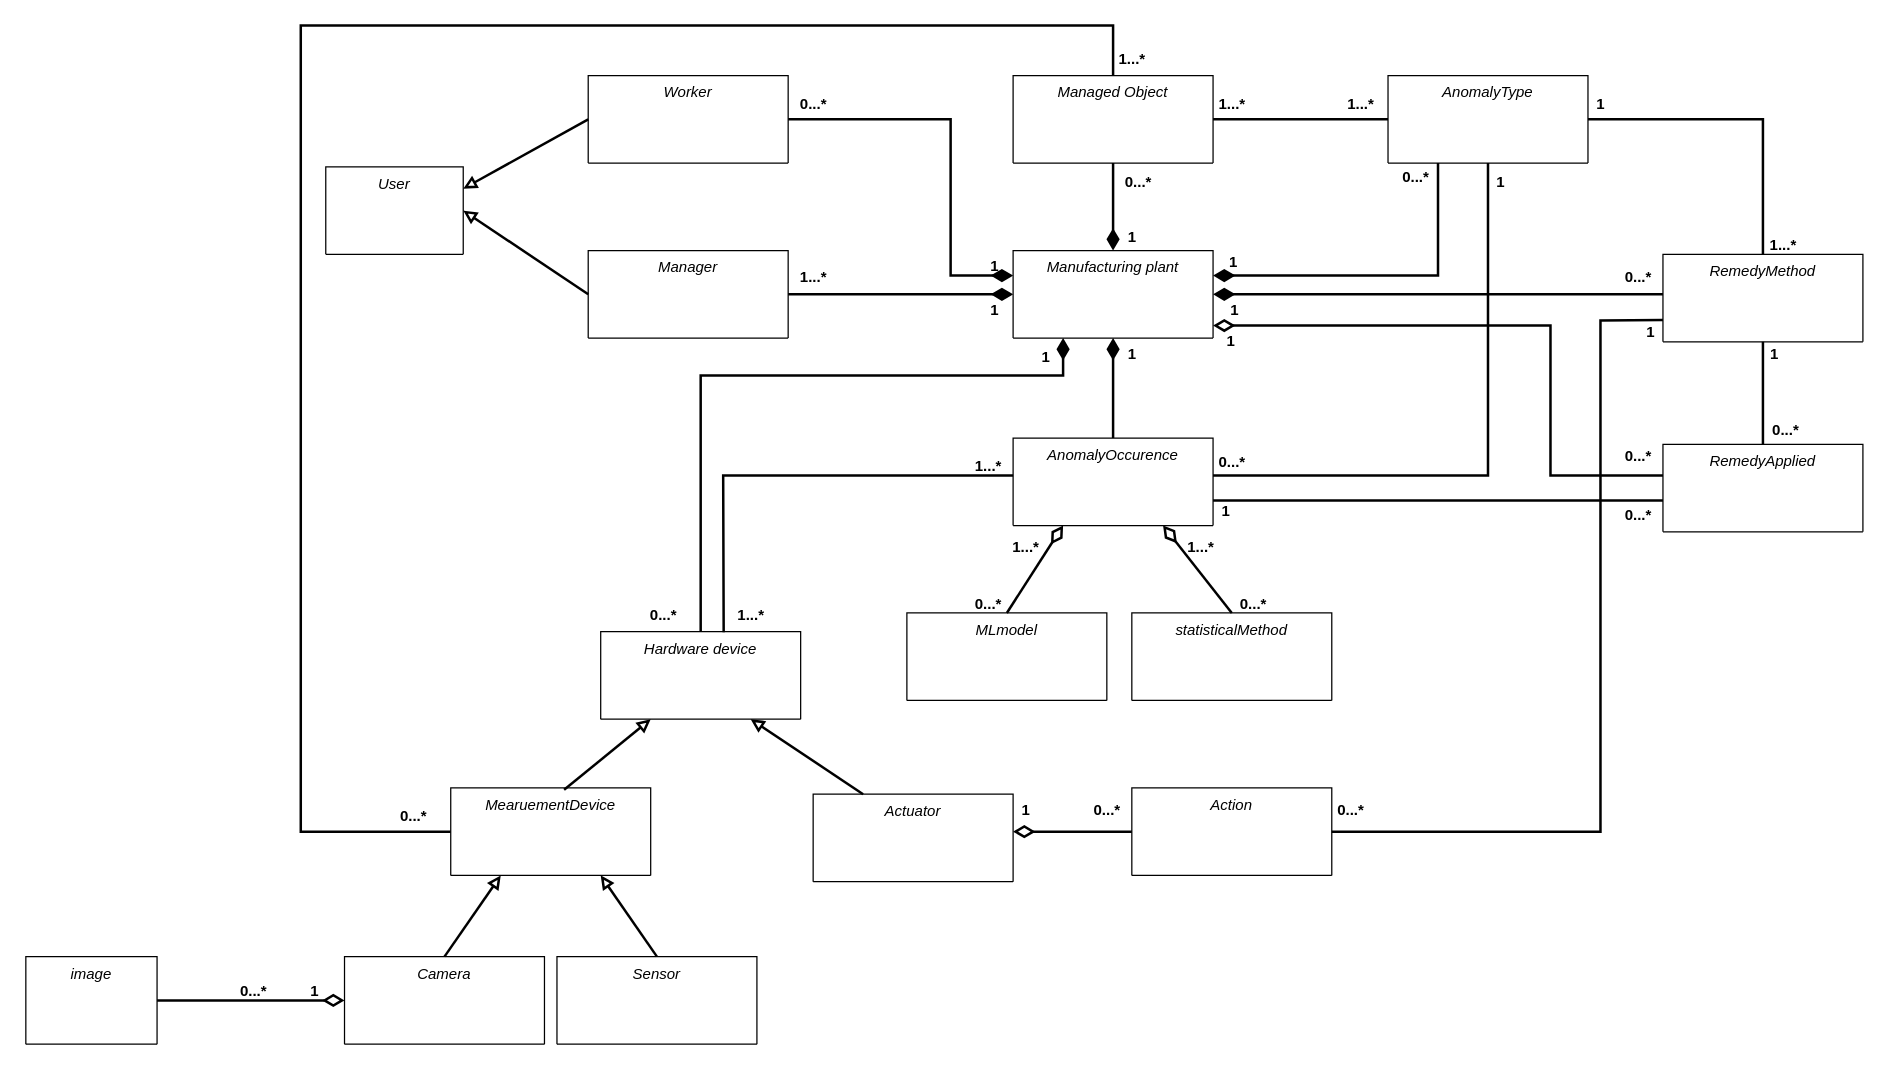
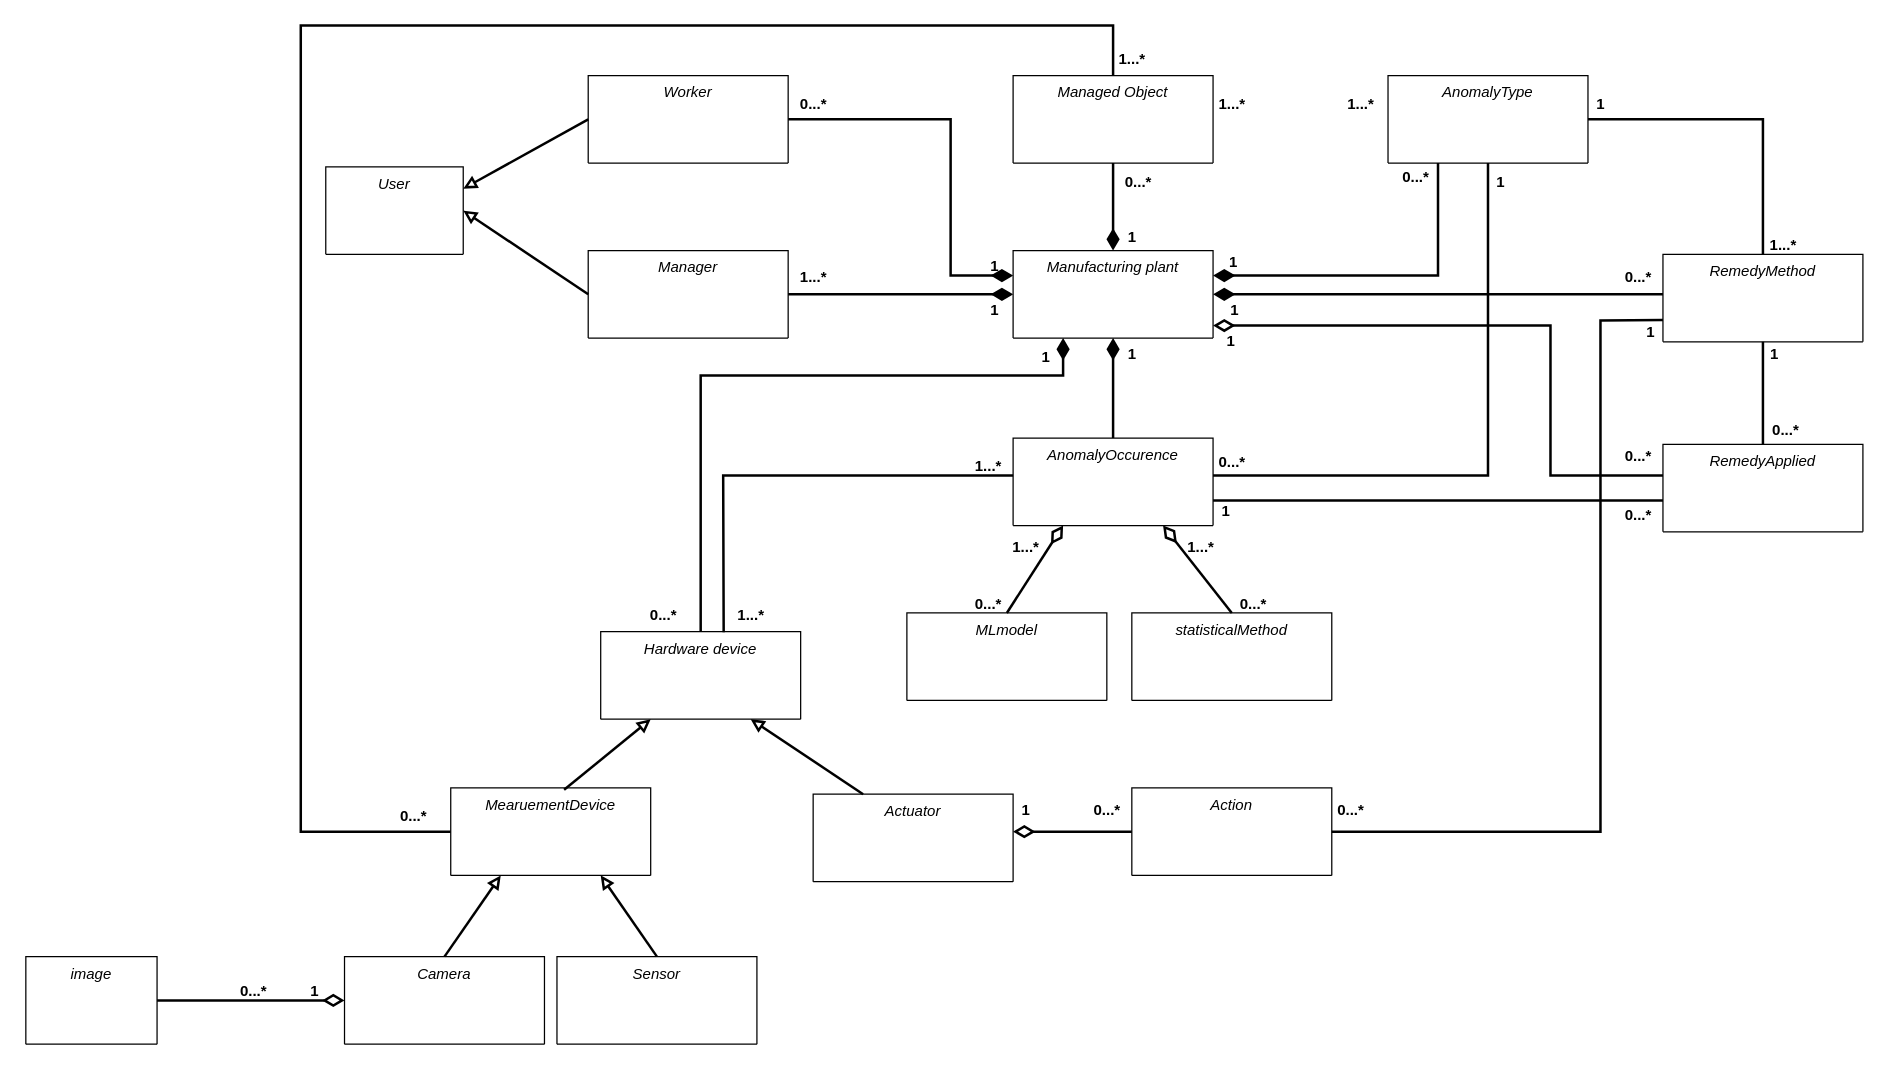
edge "Managed Object" -- "AnomalyType": removed
